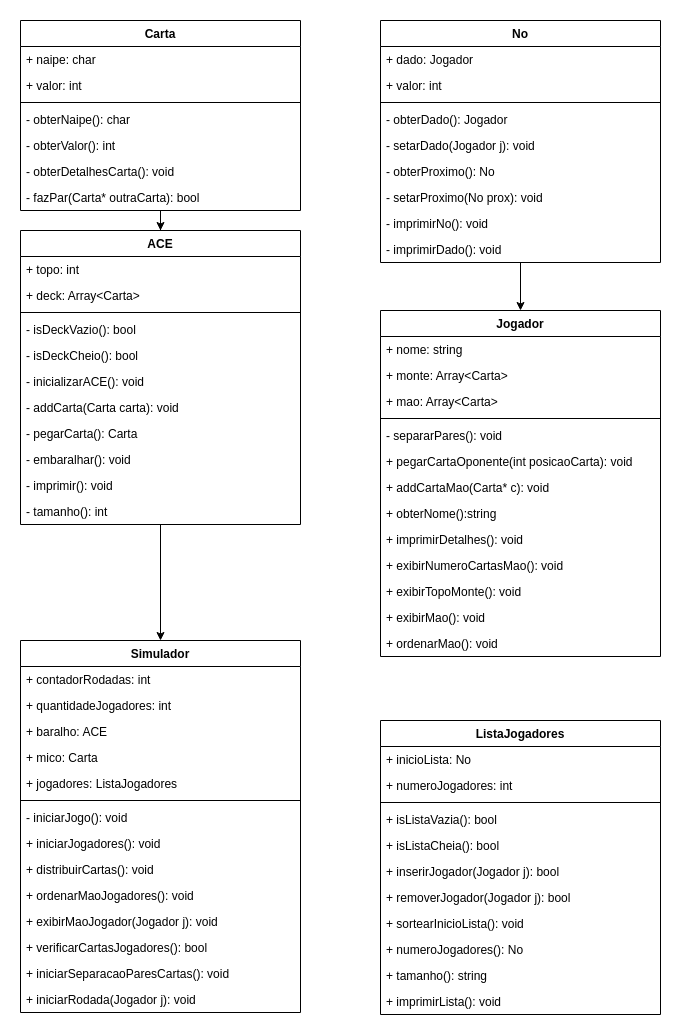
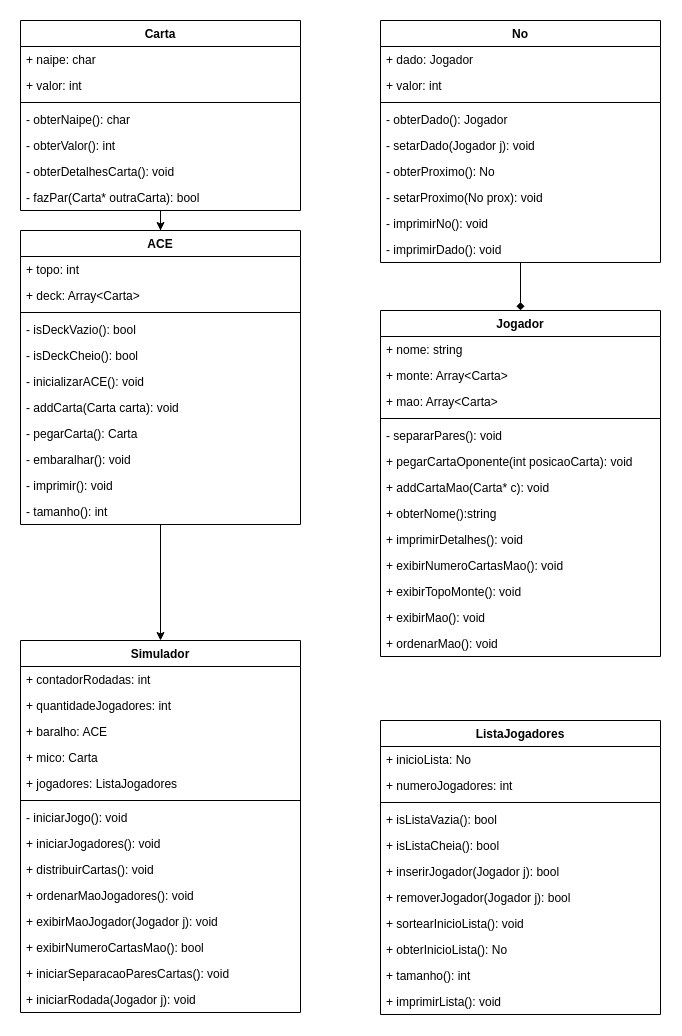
edge "No" -> "Jogador": arrowhead classic -> diamond
node "+ verificarCartasJogadores(): bool": label "+ verificarCartasJogadores(): bool" -> "+ exibirNumeroCartasMao(): bool"
node "+ numeroJogadores(): No": label "+ numeroJogadores(): No" -> "+ obterInicioLista(): No"
node "+ tamanho(): string": label "+ tamanho(): string" -> "+ tamanho(): int"
